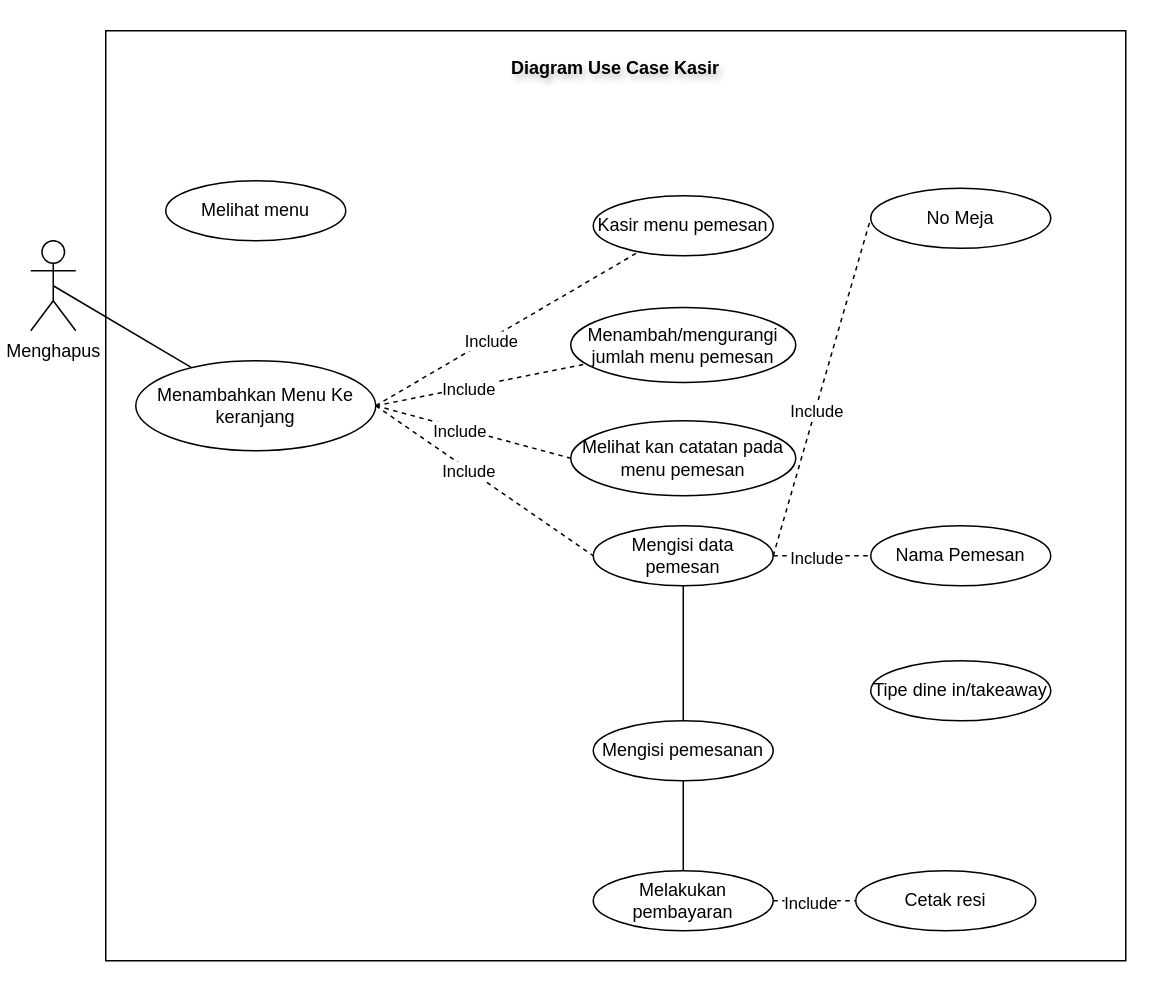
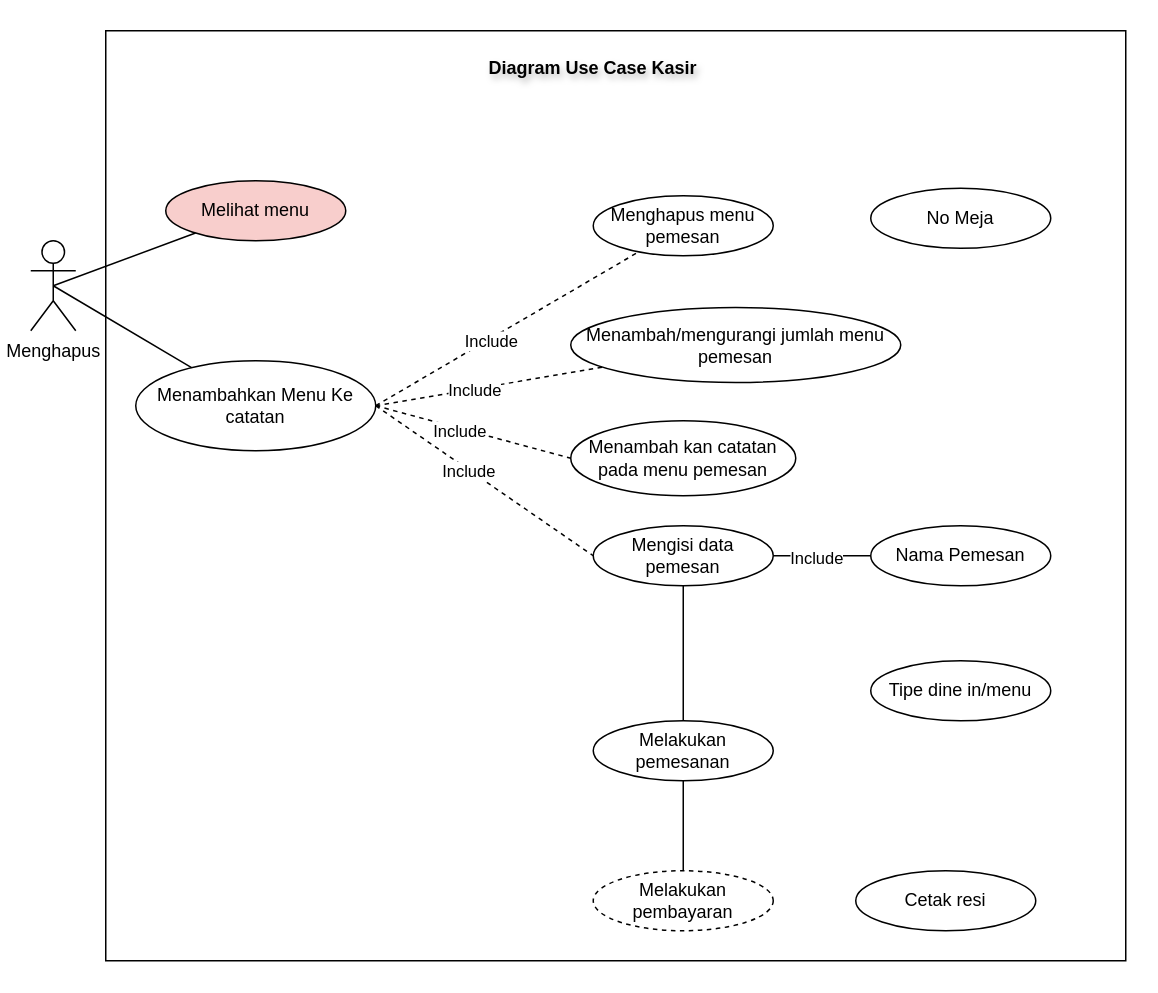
node "Diagram Use Case Kasir": moved (616, 68) -> (593, 68)
node "Melihat menu": fillcolor #ffffff -> #f8cecc
node "Kasir menu pemesan": label "Kasir menu pemesan" -> "Menghapus menu pemesan"
edge "Melihat menu" -- "Menghapus": added
node "Menambah/mengurangi jumlah menu pemesan": size 225x75 -> 330x75
edge "No Meja" -- "Mengisi data pemesan": removed, label "Include"
node "Menambahkan Menu Ke keranjang": label "Menambahkan Menu Ke keranjang" -> "Menambahkan Menu Ke catatan"
node "Melihat kan catatan pada menu pemesan": label "Melihat kan catatan pada menu pemesan" -> "Menambah kan catatan pada menu pemesan"
edge "Mengisi data pemesan" -- "Nama Pemesan": style dashed -> solid
node "Tipe dine in/takeaway": label "Tipe dine in/takeaway" -> "Tipe dine in/menu"
node "Mengisi pemesanan": label "Mengisi pemesanan" -> "Melakukan pemesanan"
node "Melakukan pembayaran": style solid -> dashed
edge "Melakukan pembayaran" -- "Cetak resi": removed, label "Include"
